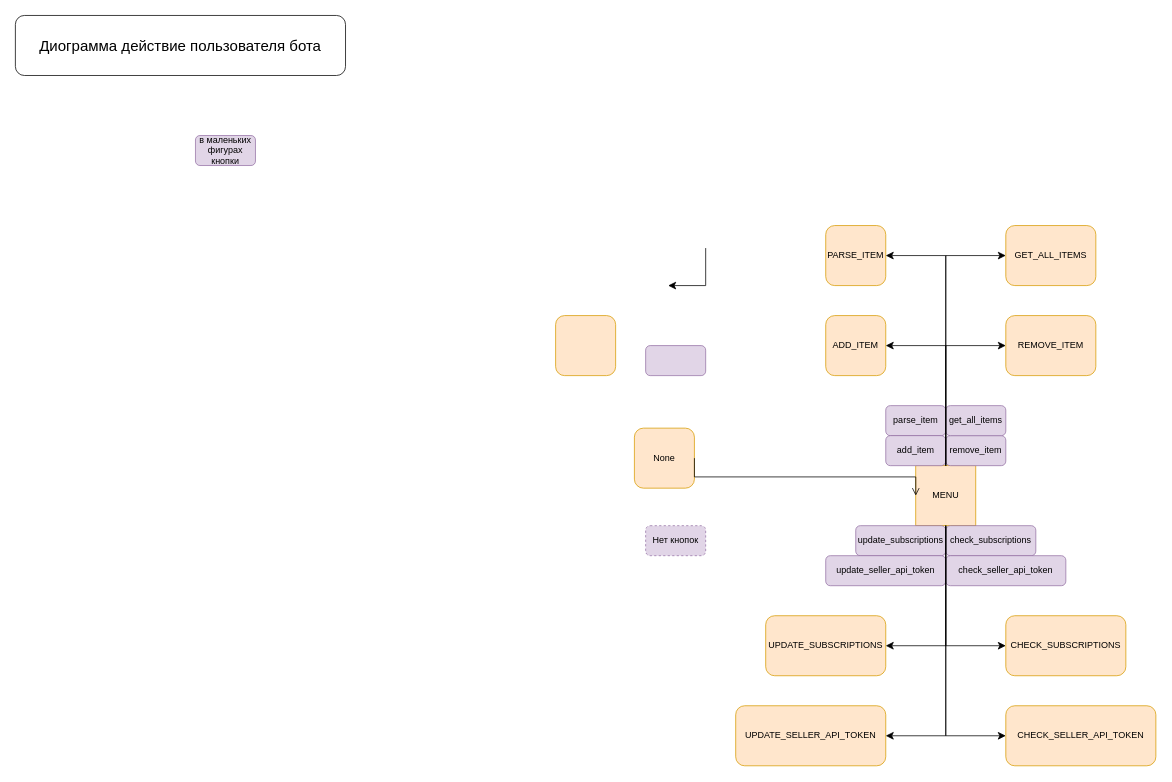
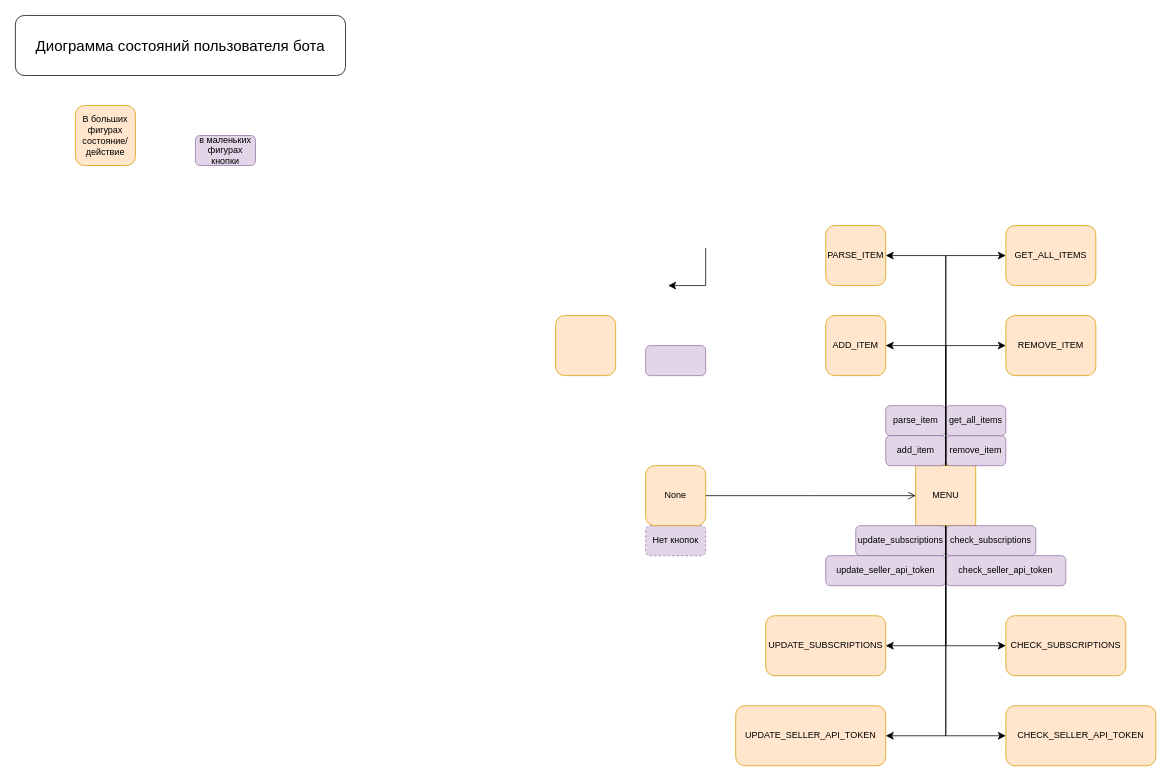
node "Диограмма действие пользователя бота": label "Диограмма действие пользователя бота" -> "Диограмма состояний пользователя бота"
node "В больших фигурах состояние/действие": added
node "None": moved (664, 458) -> (675, 495)
